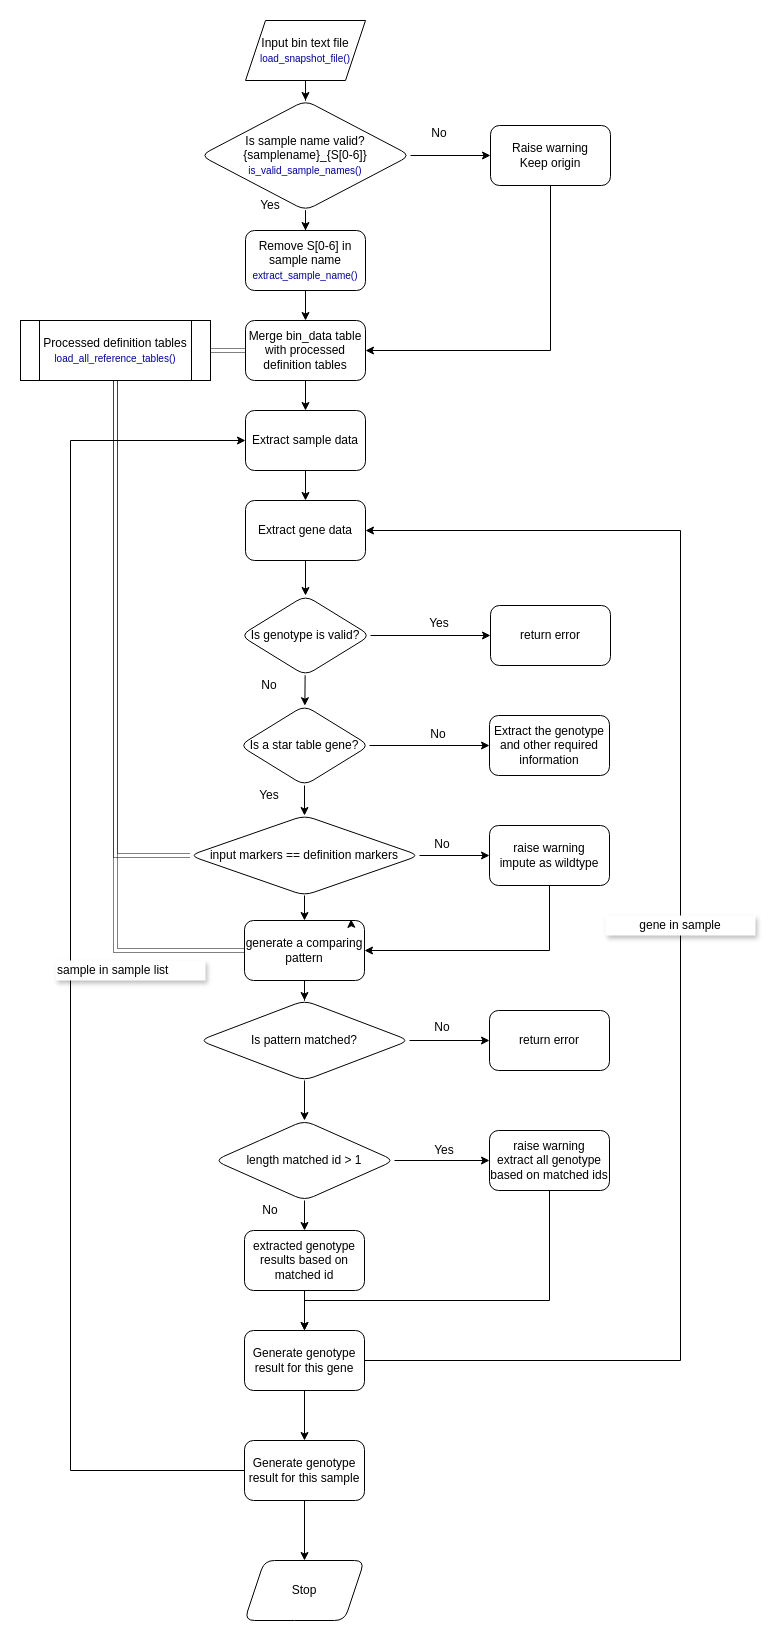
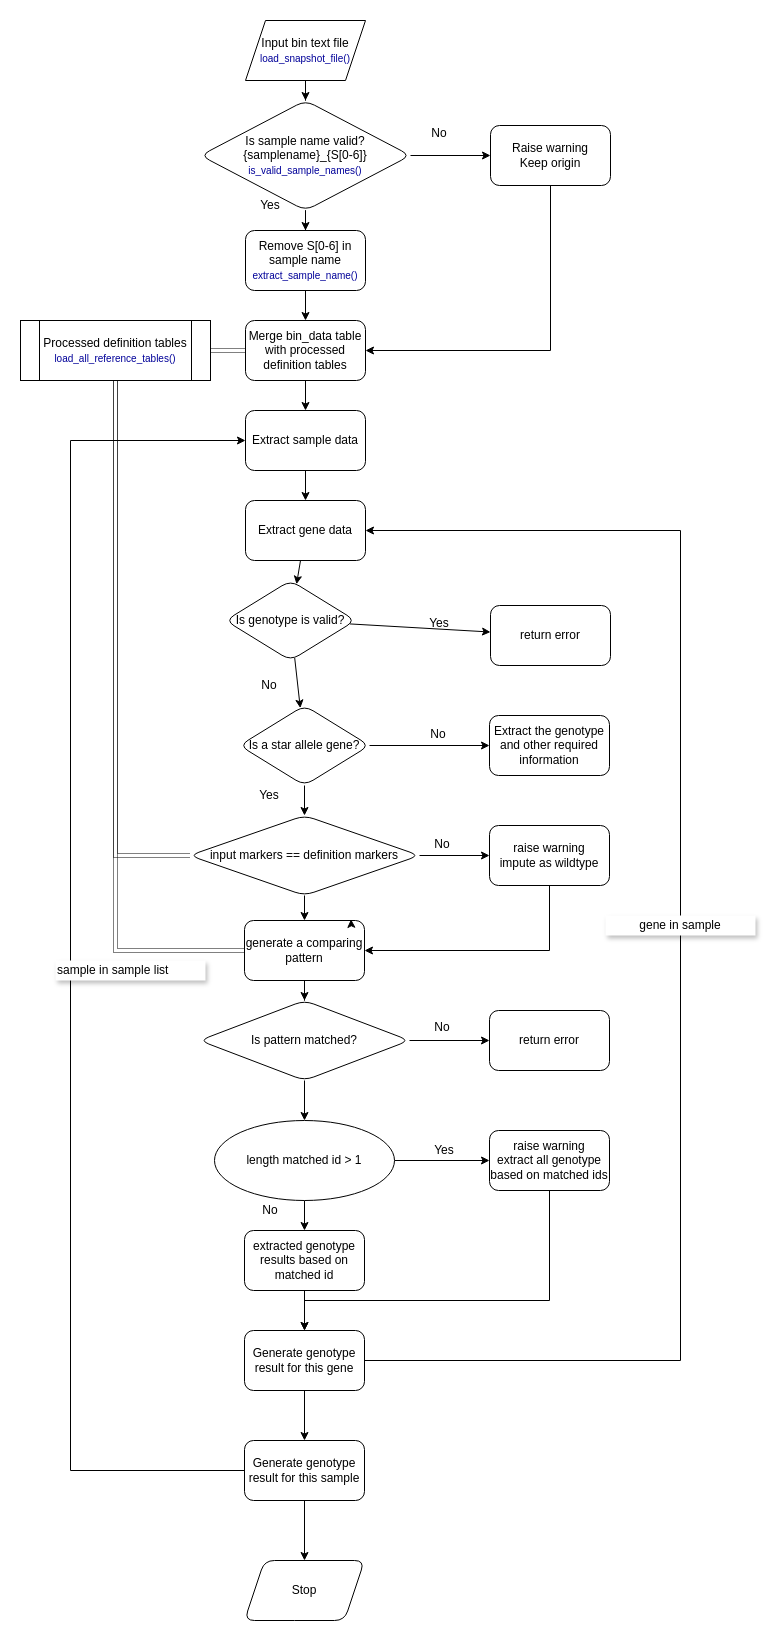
node "Is genotype is valid?": moved (306, 636) -> (291, 621)
node "Is a star table gene?": label "Is a star table gene?" -> "Is a star allele gene?"
node "length matched id > 1": shape diamond -> ellipse
